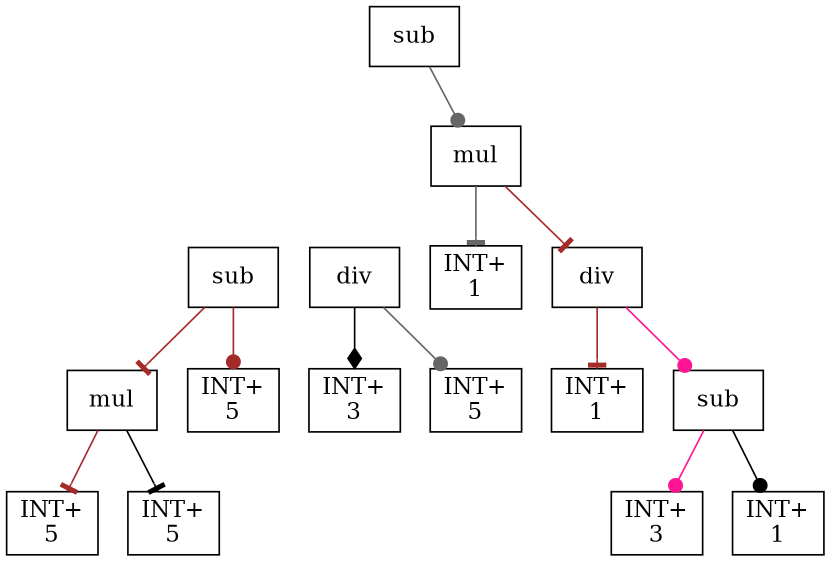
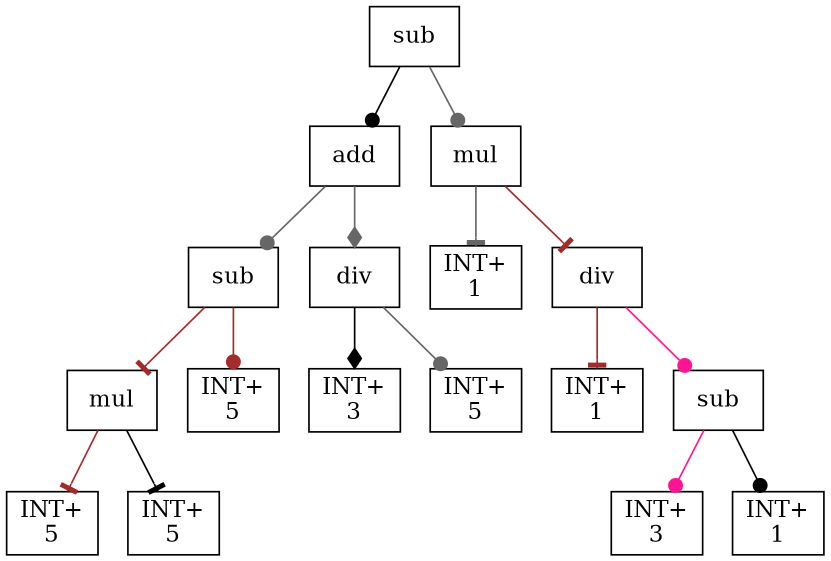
node "add": added
